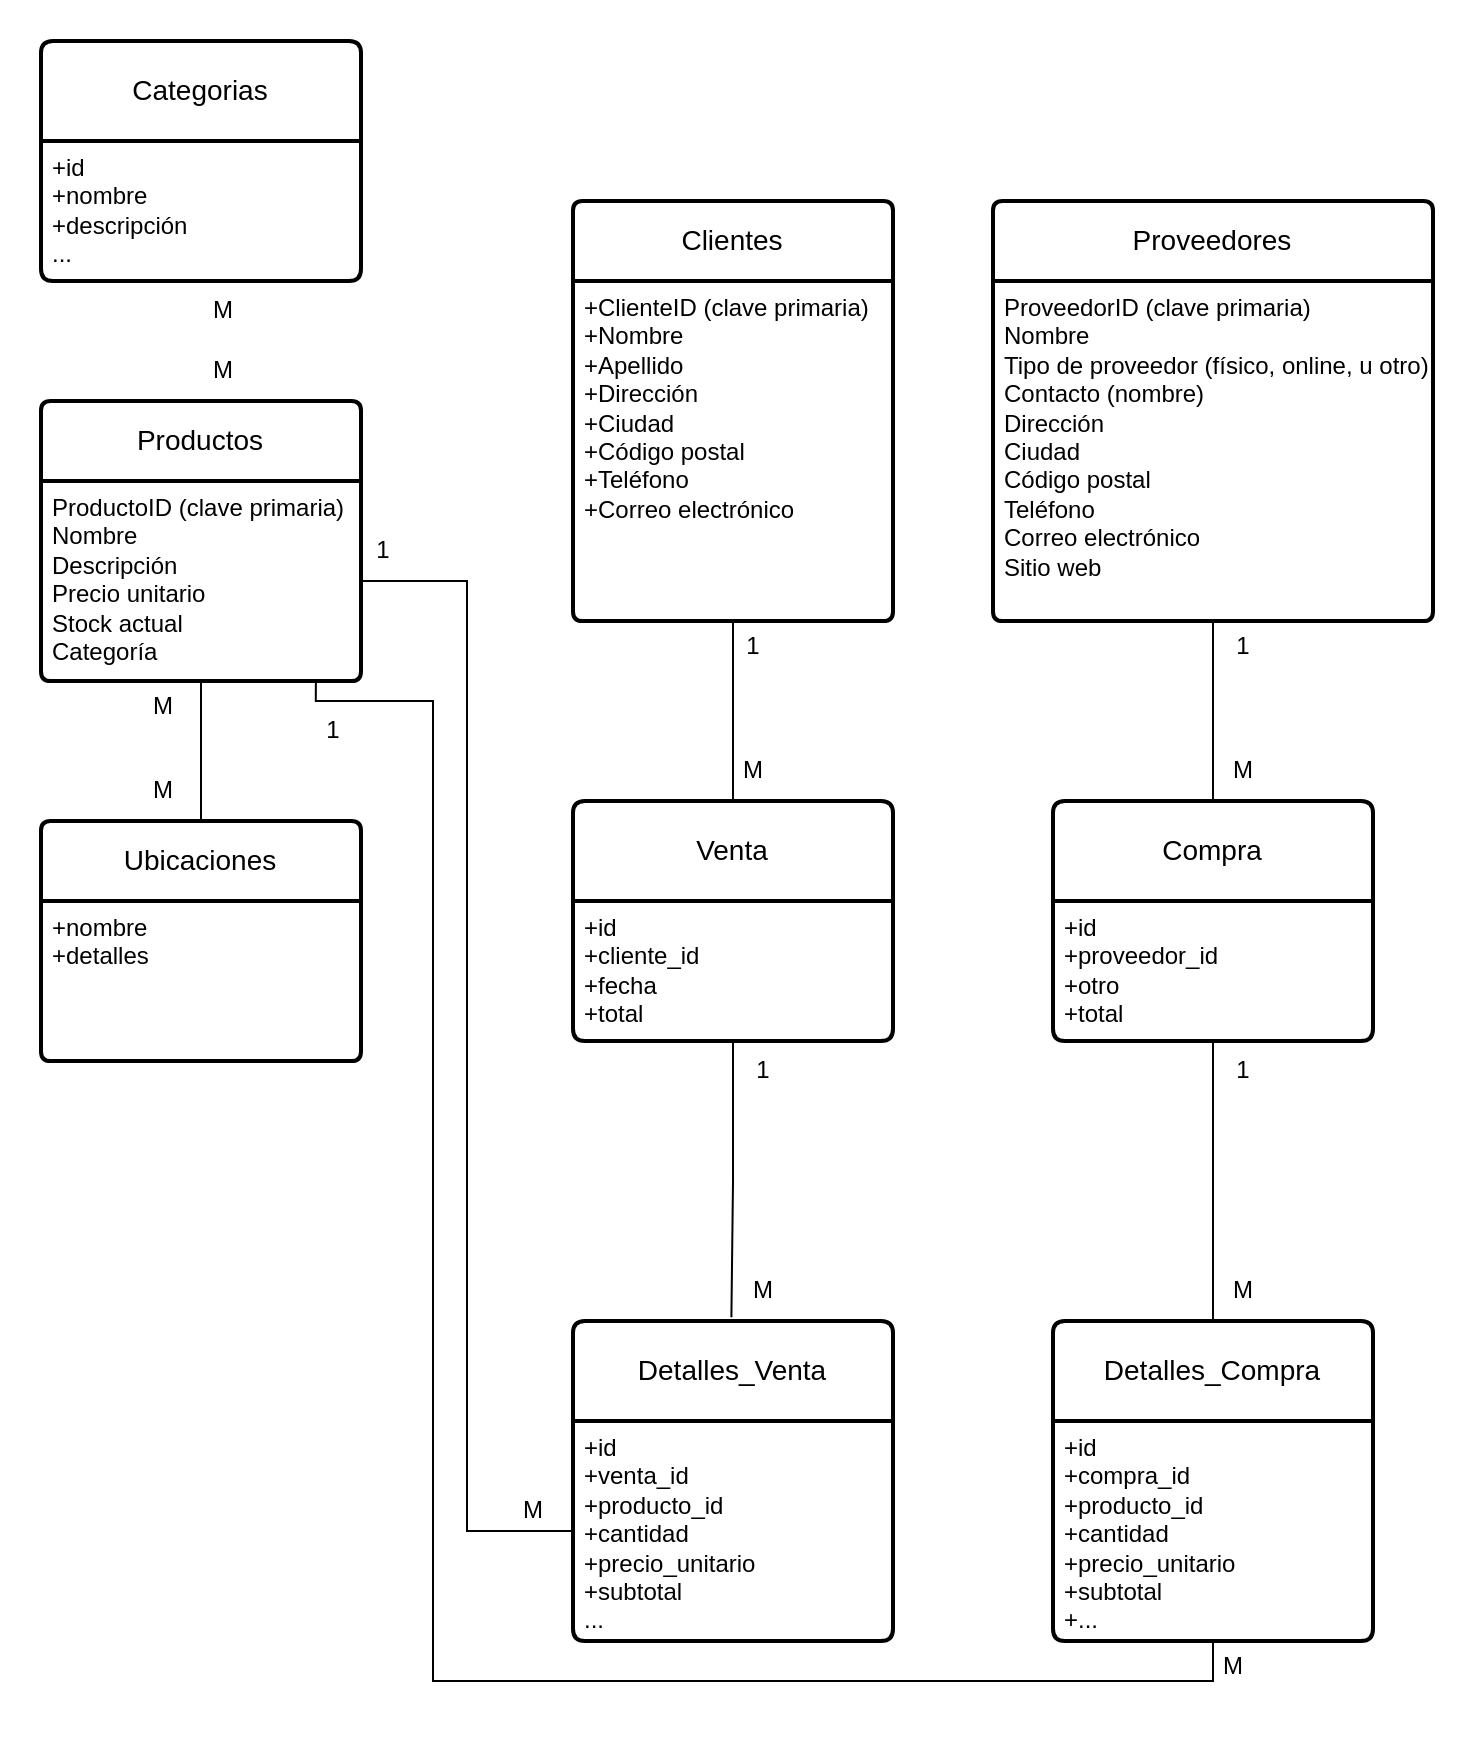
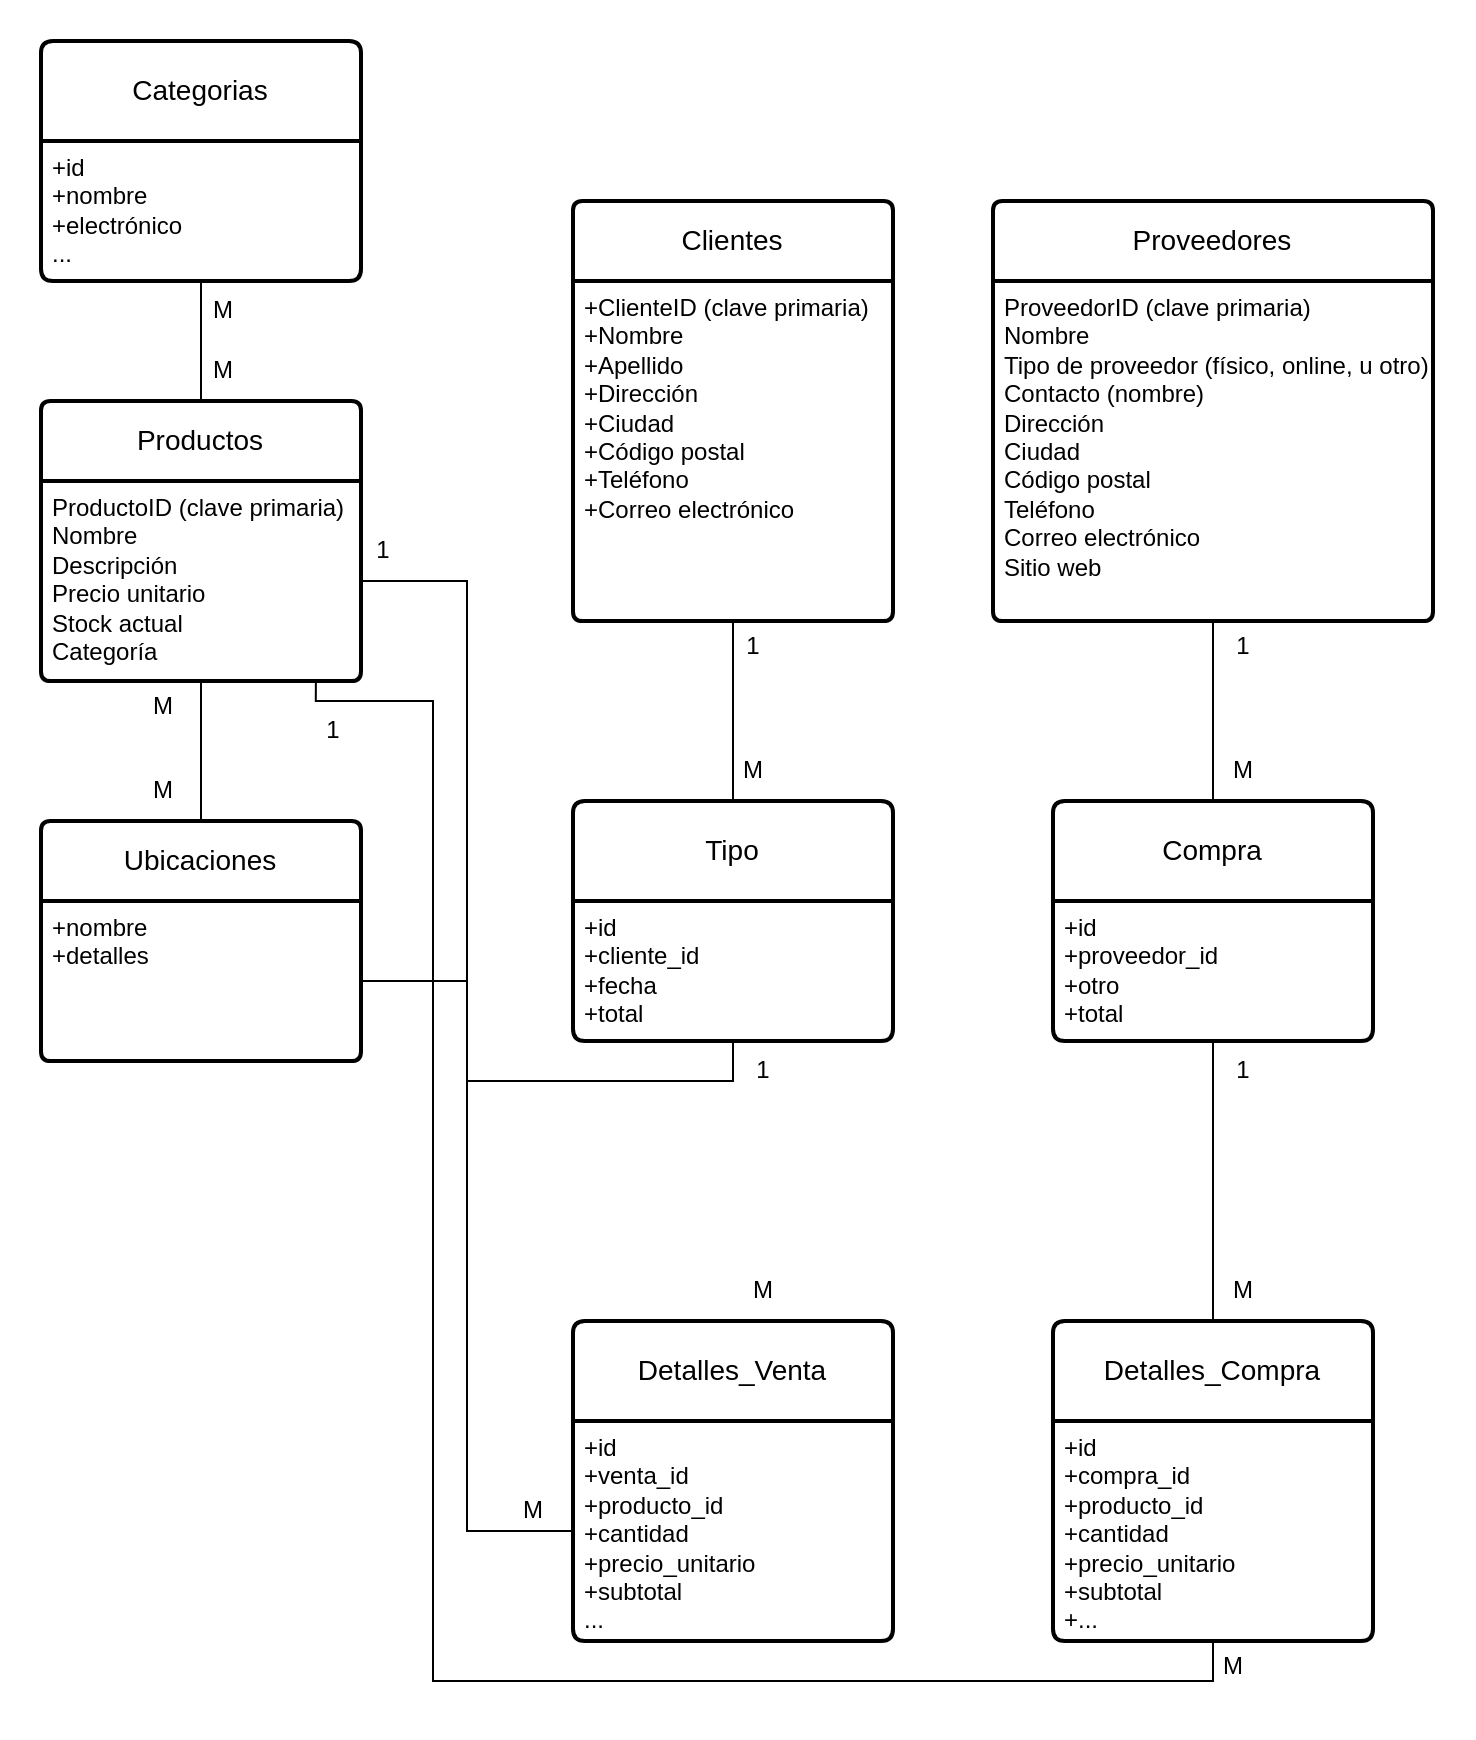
node "+id +nombre +descripción ...": label "+id +nombre +descripción ..." -> "+id +nombre +electrónico ..."
edge "Categorias" -- "Productos": added
node "Venta": label "Venta" -> "Tipo"
edge "+id +cliente_id +fecha +total" -- "Detalles_Venta": now "+id +cliente_id +fecha +total" -- "+nombre +detalles"
